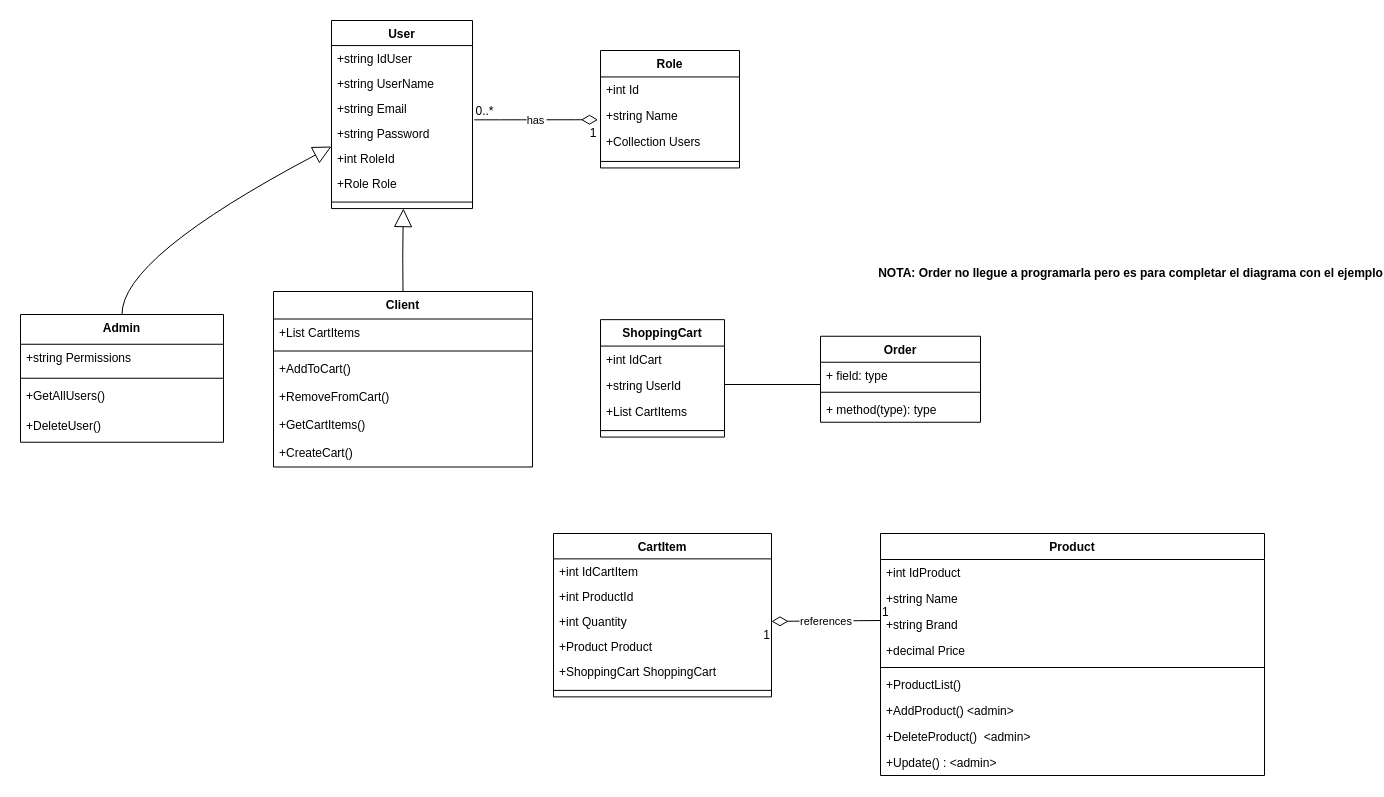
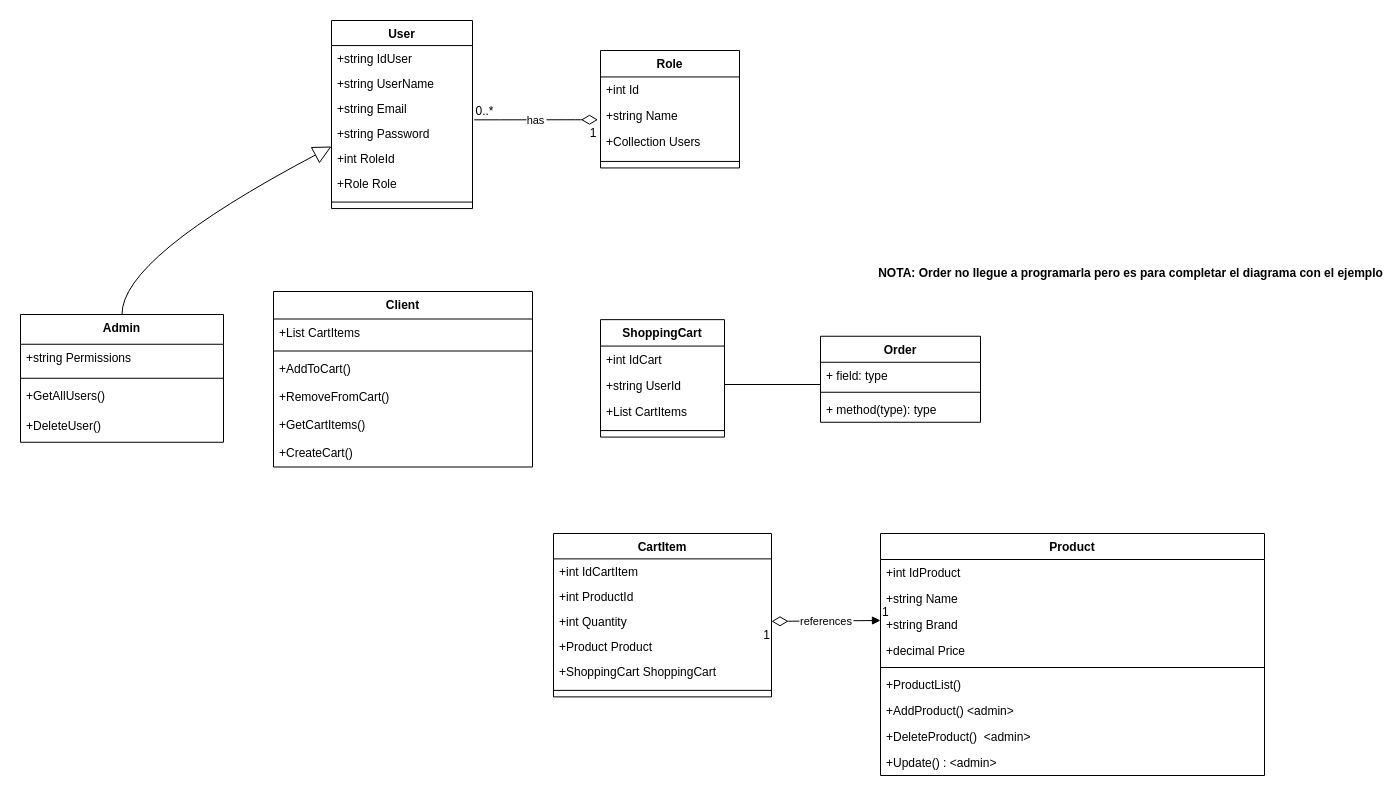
edge "Client" -> "User": removed
edge "+string Brand" -> "+int Quantity": arrowhead none -> block
